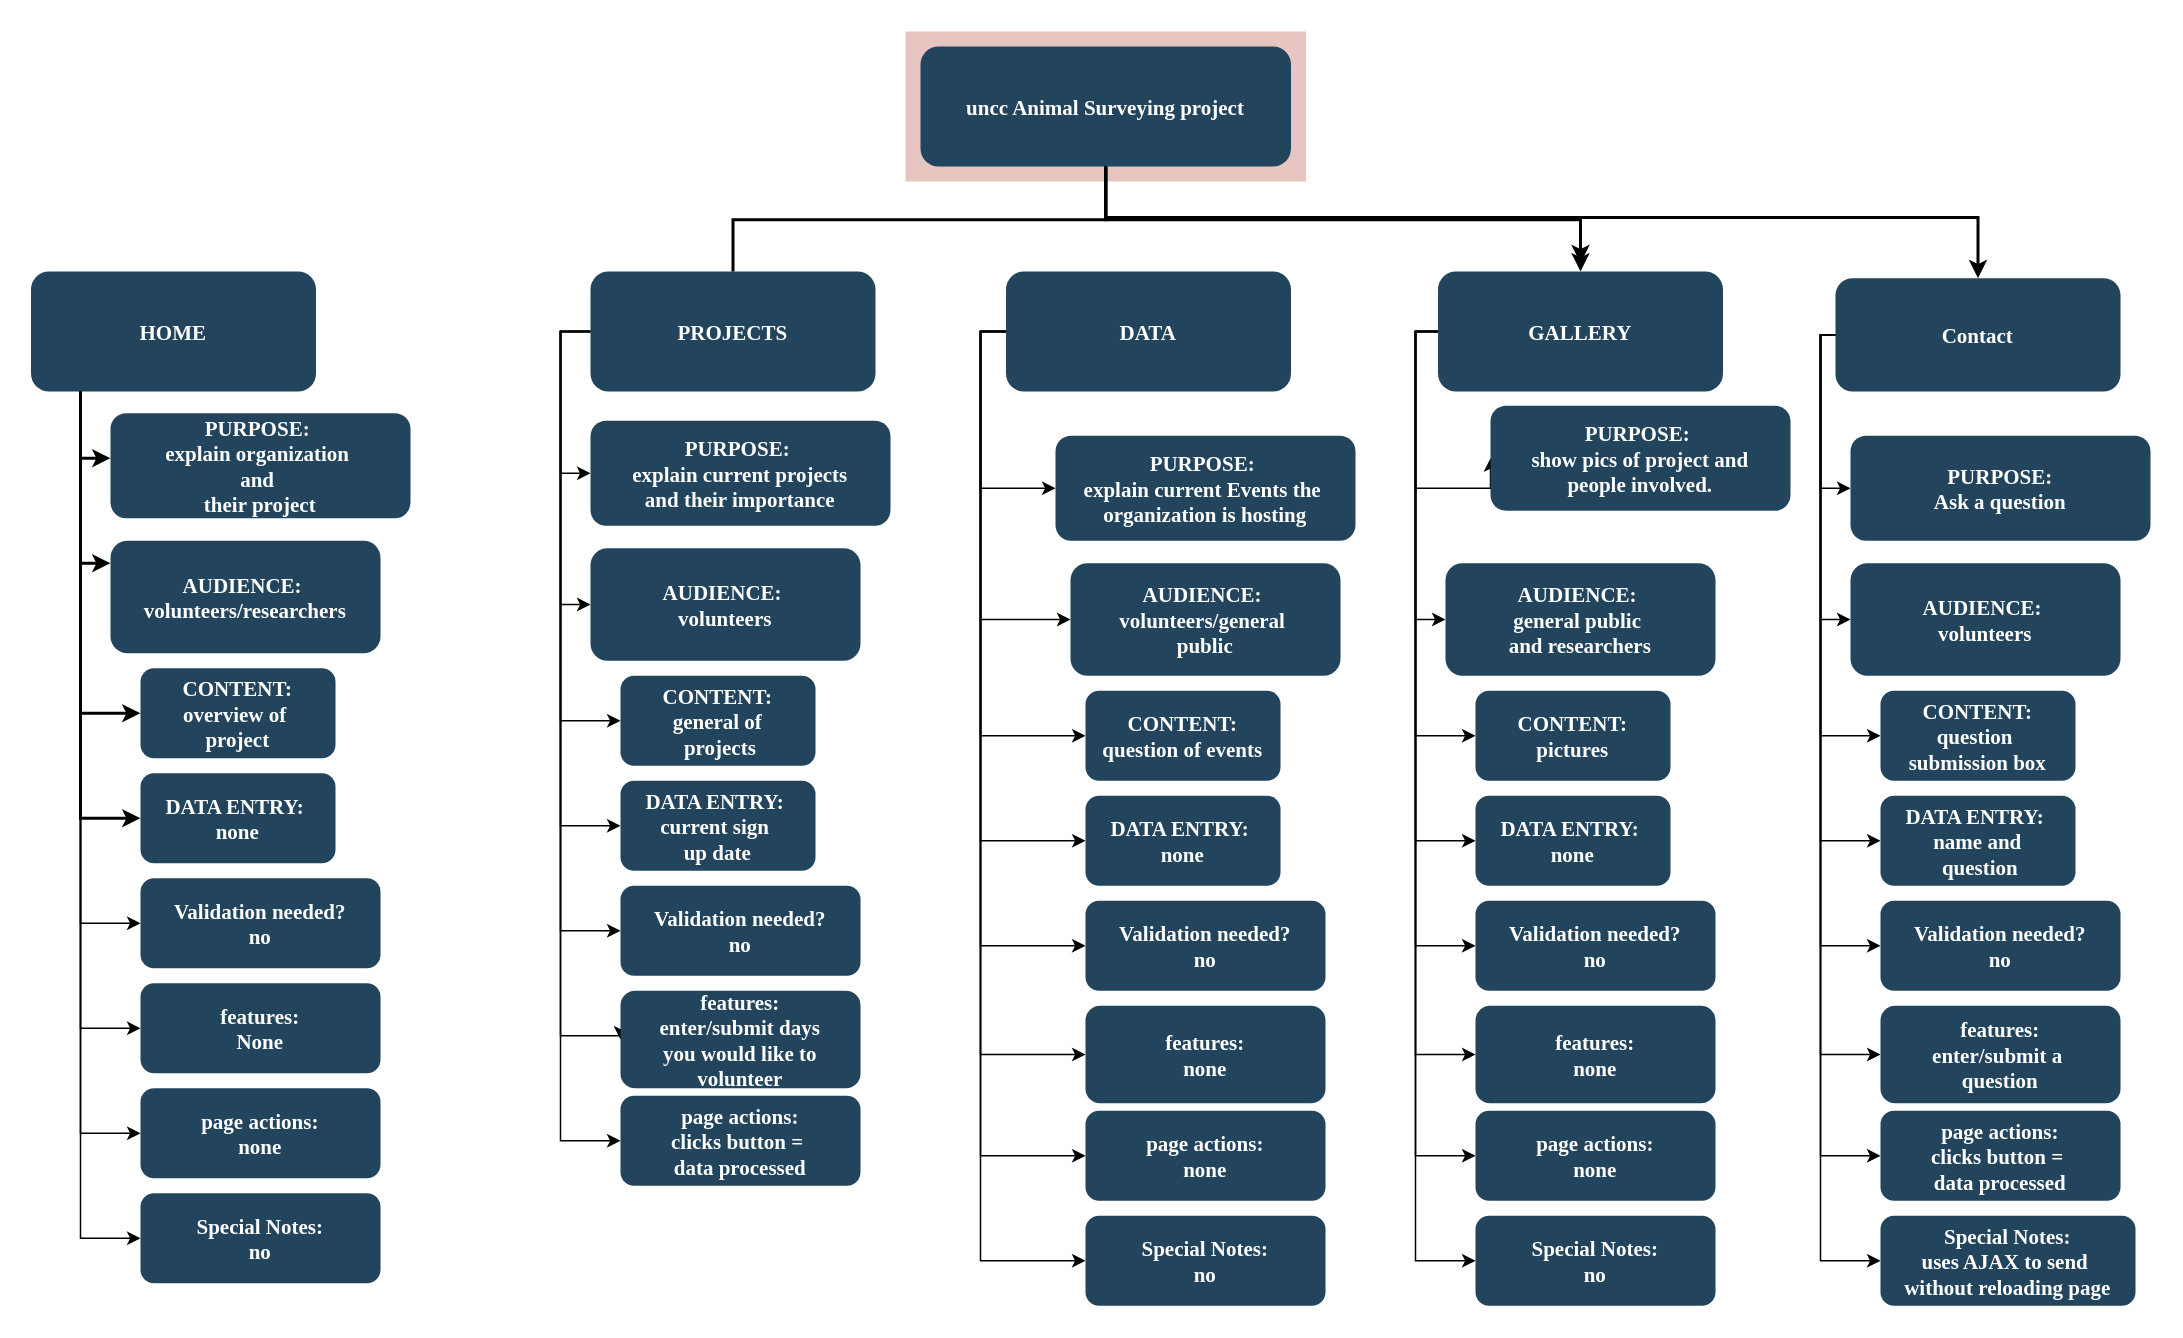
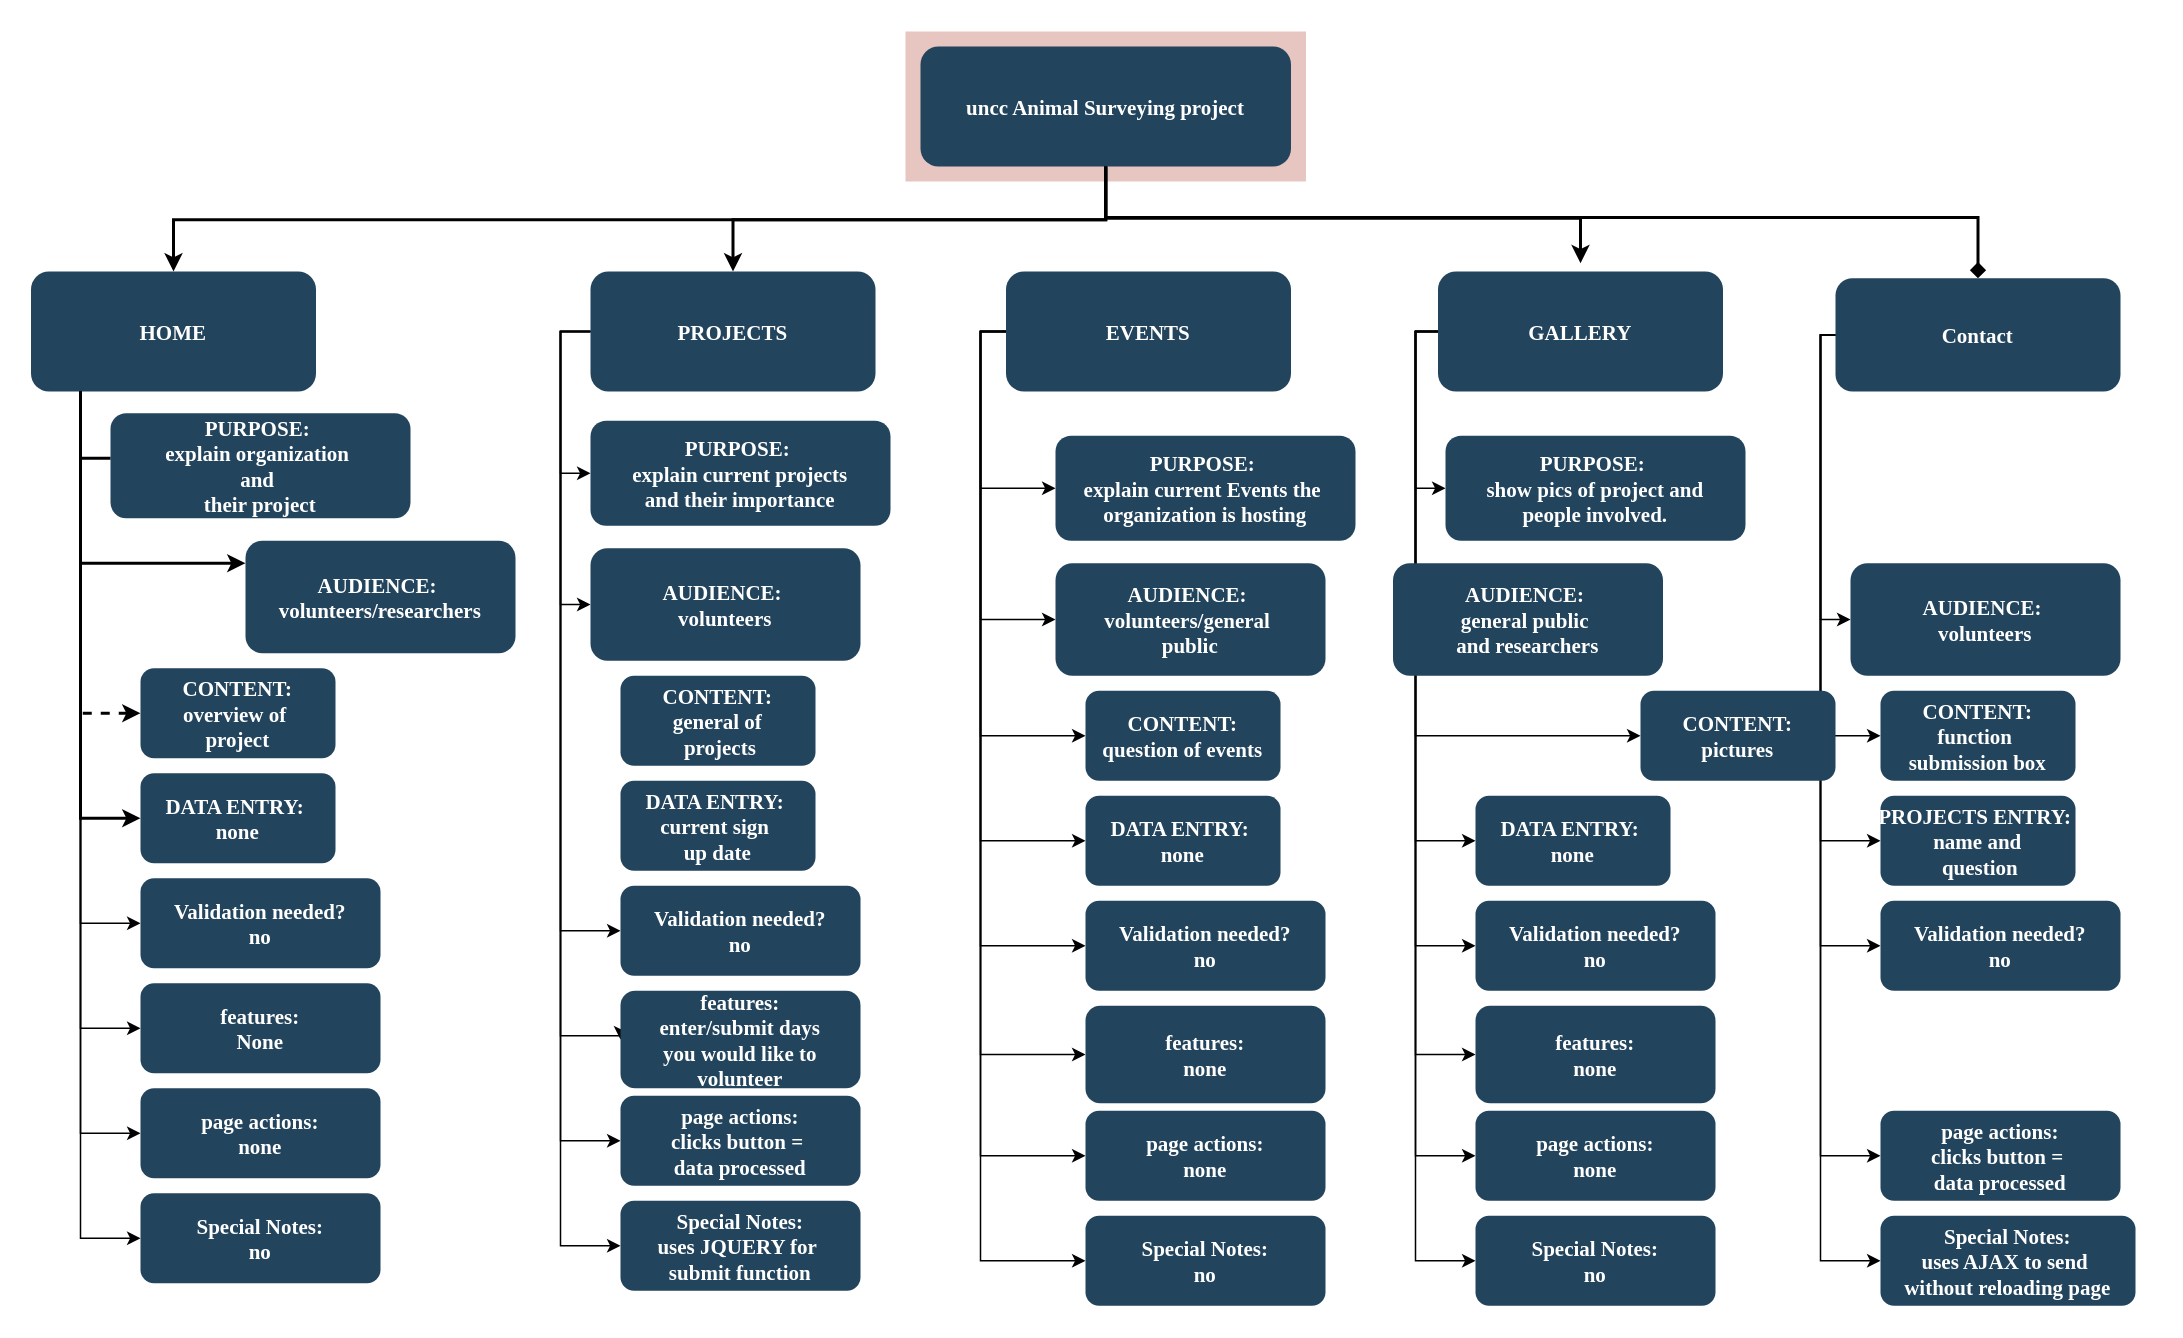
edge "uncc Animal Surveying project" -> "GALLERY": now "uncc Animal Surveying project" -> "HOME"
edge "uncc Animal Surveying project" -- "PROJECTS": arrowhead none -> classic
edge "uncc Animal Surveying project" -> "Contact": arrowhead classic -> diamond
node "DATA": label "DATA" -> "EVENTS"
edge "HOME" -> "PURPOSE: explain organization and their project": arrowhead classic -> none
node "PURPOSE: show pics of project and people involved.": moved (1640, 458) -> (1595, 488)
edge "Contact" -> "PURPOSE: Ask a question": removed
node "PURPOSE: Ask a question": removed
node "AUDIENCE: volunteers/researchers": moved (245, 597) -> (380, 597)
node "AUDIENCE: volunteers/general public": moved (1205, 620) -> (1190, 620)
node "AUDIENCE: general public and researchers": moved (1580, 620) -> (1528, 620)
node "CONTENT: question submission box": label "CONTENT: question submission box" -> "CONTENT: function submission box"
edge "HOME" -> "CONTENT: overview of project": style solid -> dashed
edge "PROJECTS" -> "CONTENT: general of projects": removed
node "CONTENT: pictures": moved (1573, 736) -> (1738, 736)
node "DATA ENTRY: name and question": label "DATA ENTRY: name and question" -> "PROJECTS ENTRY: name and question"
edge "PROJECTS" -> "DATA ENTRY: current sign up date": removed
edge "Contact" -> "features: enter/submit a question": removed
node "features: enter/submit a question": removed
edge "PROJECTS" -> "Special Notes: uses JQUERY for submit function": added
node "Special Notes: uses JQUERY for submit function": added
